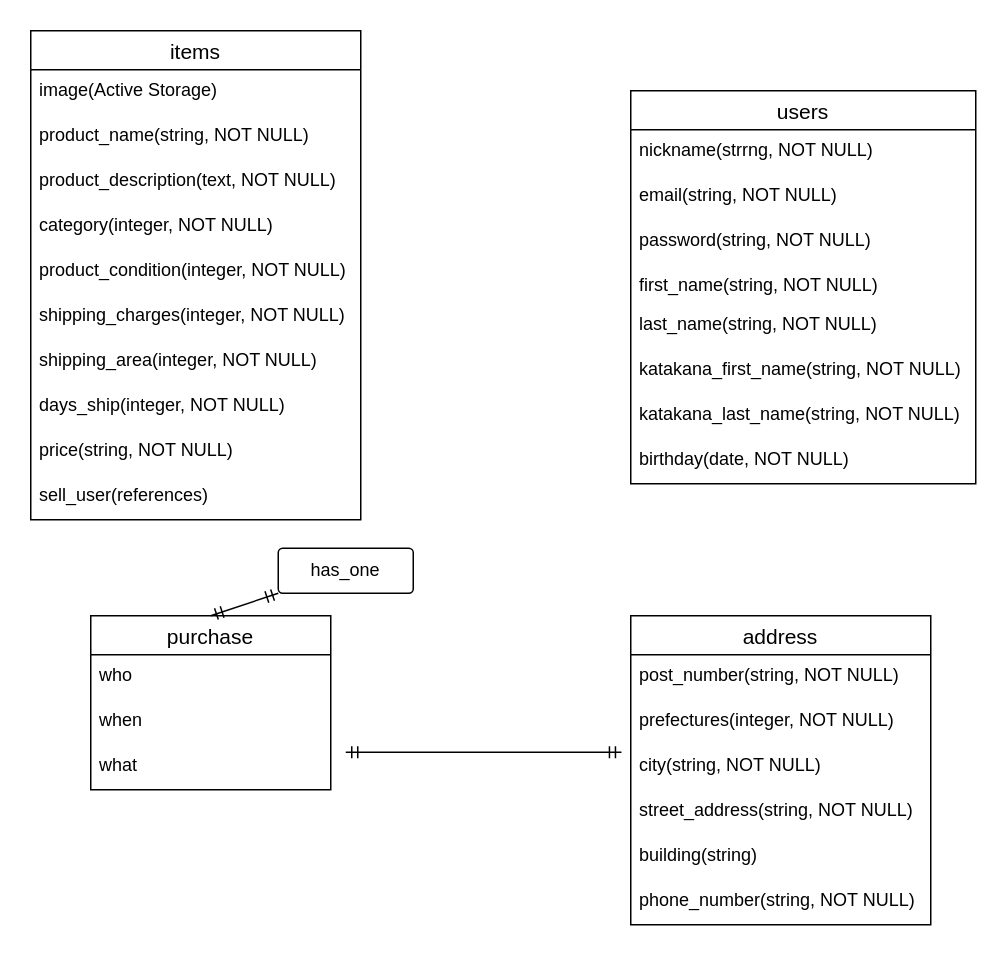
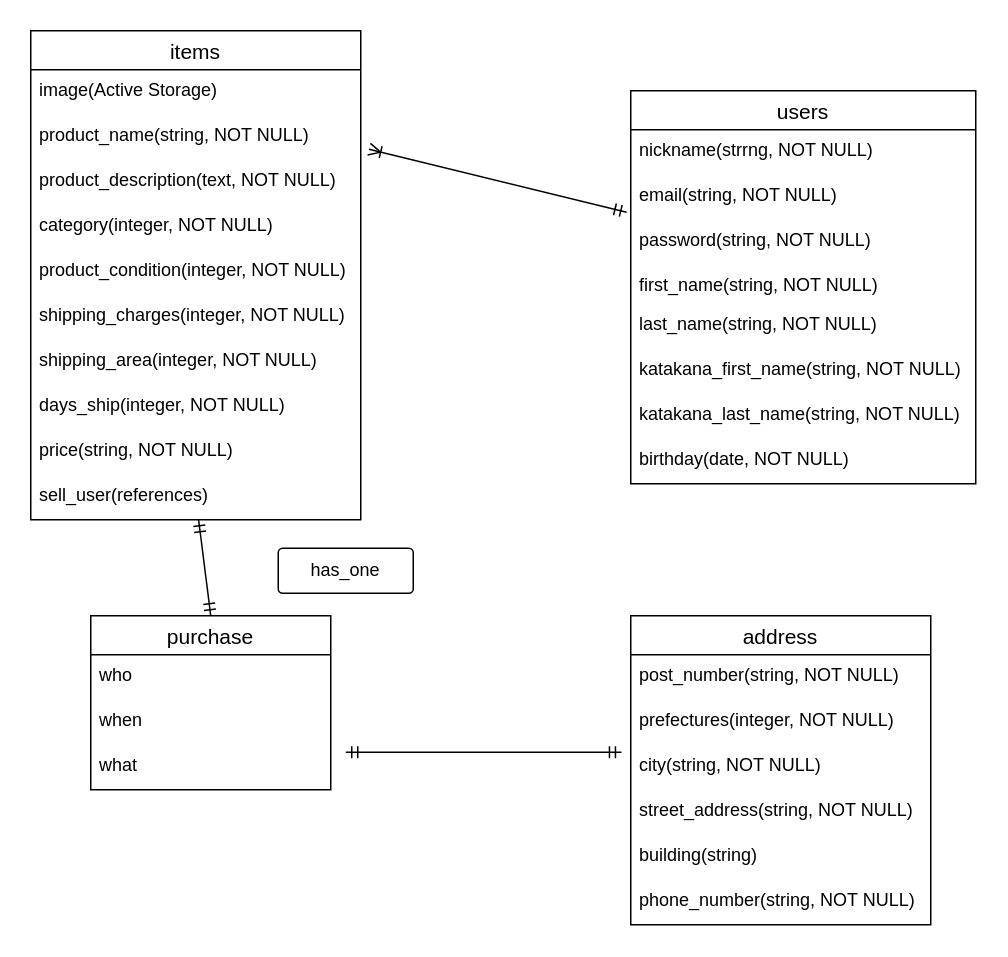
edge "product_name(string, NOT NULL)" -- "email(string, NOT NULL)": added
edge "has_one" -- "purchase": now "sell_user(references)" -- "purchase"
